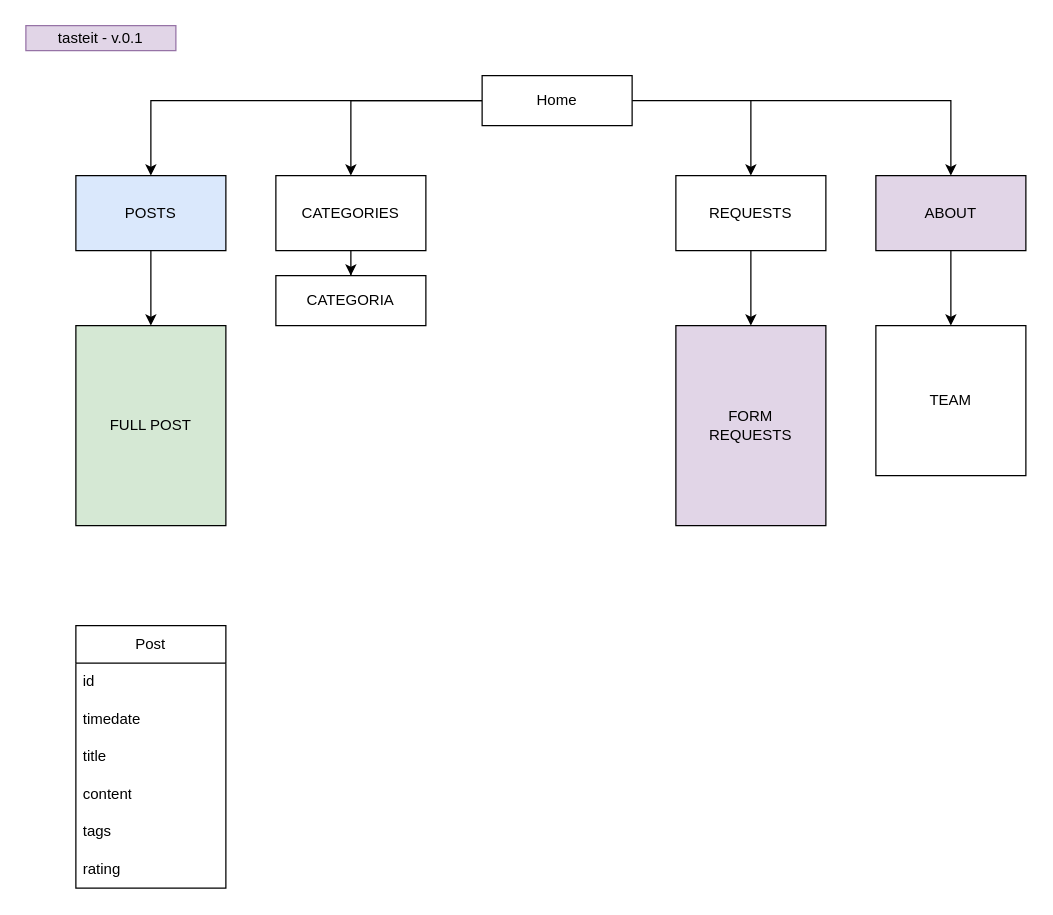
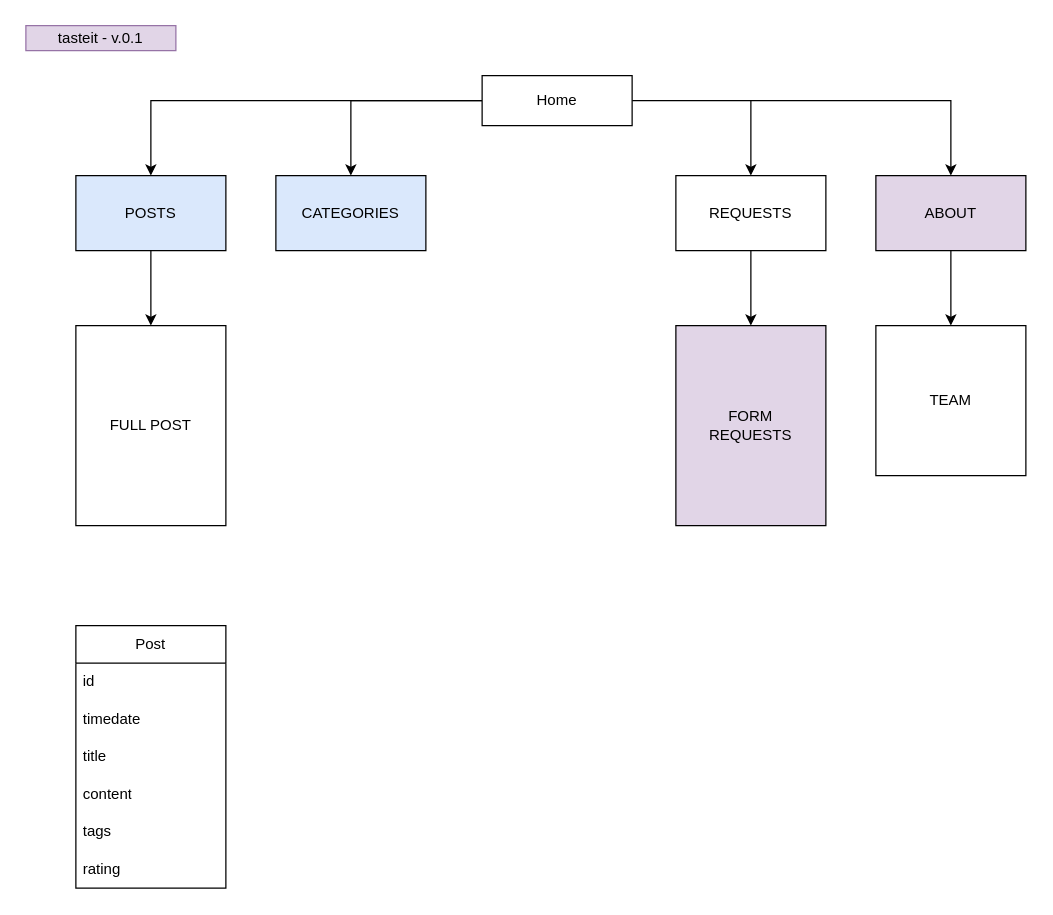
node "CATEGORIES": fillcolor #ffffff -> #dae8fc
edge "CATEGORIES" -> "CATEGORIA": removed
node "CATEGORIA": removed
node "FULL POST": fillcolor #d5e8d4 -> #ffffff
